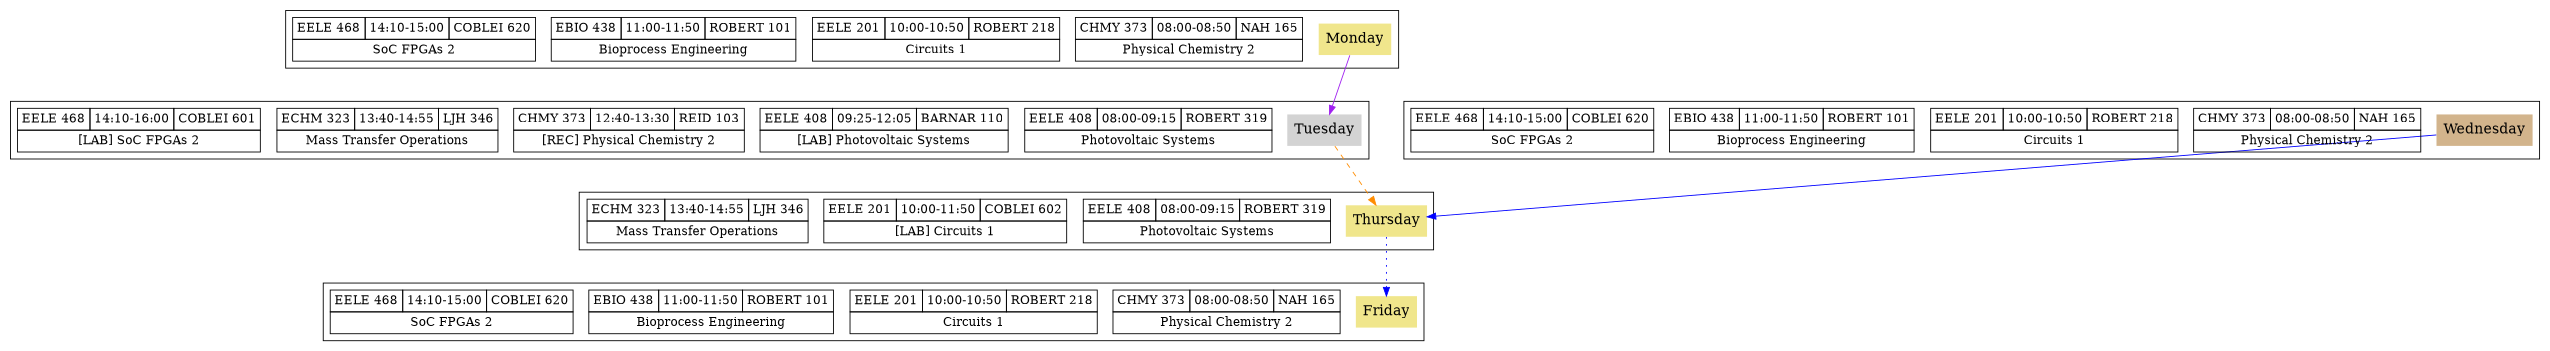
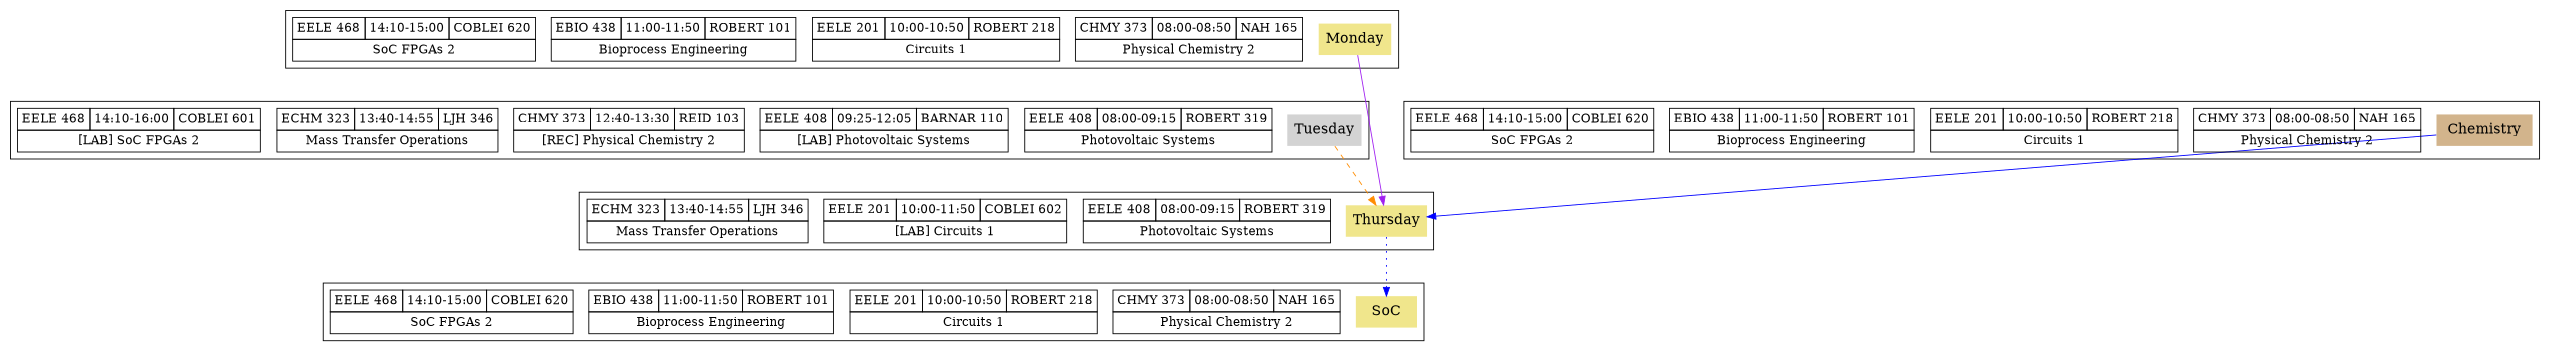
edge "Monday" -> "Tuesday": now "Monday" -> "Thursday"
node "Wednesday": label "Wednesday" -> "Chemistry"
node "Friday": label "Friday" -> "SoC"
